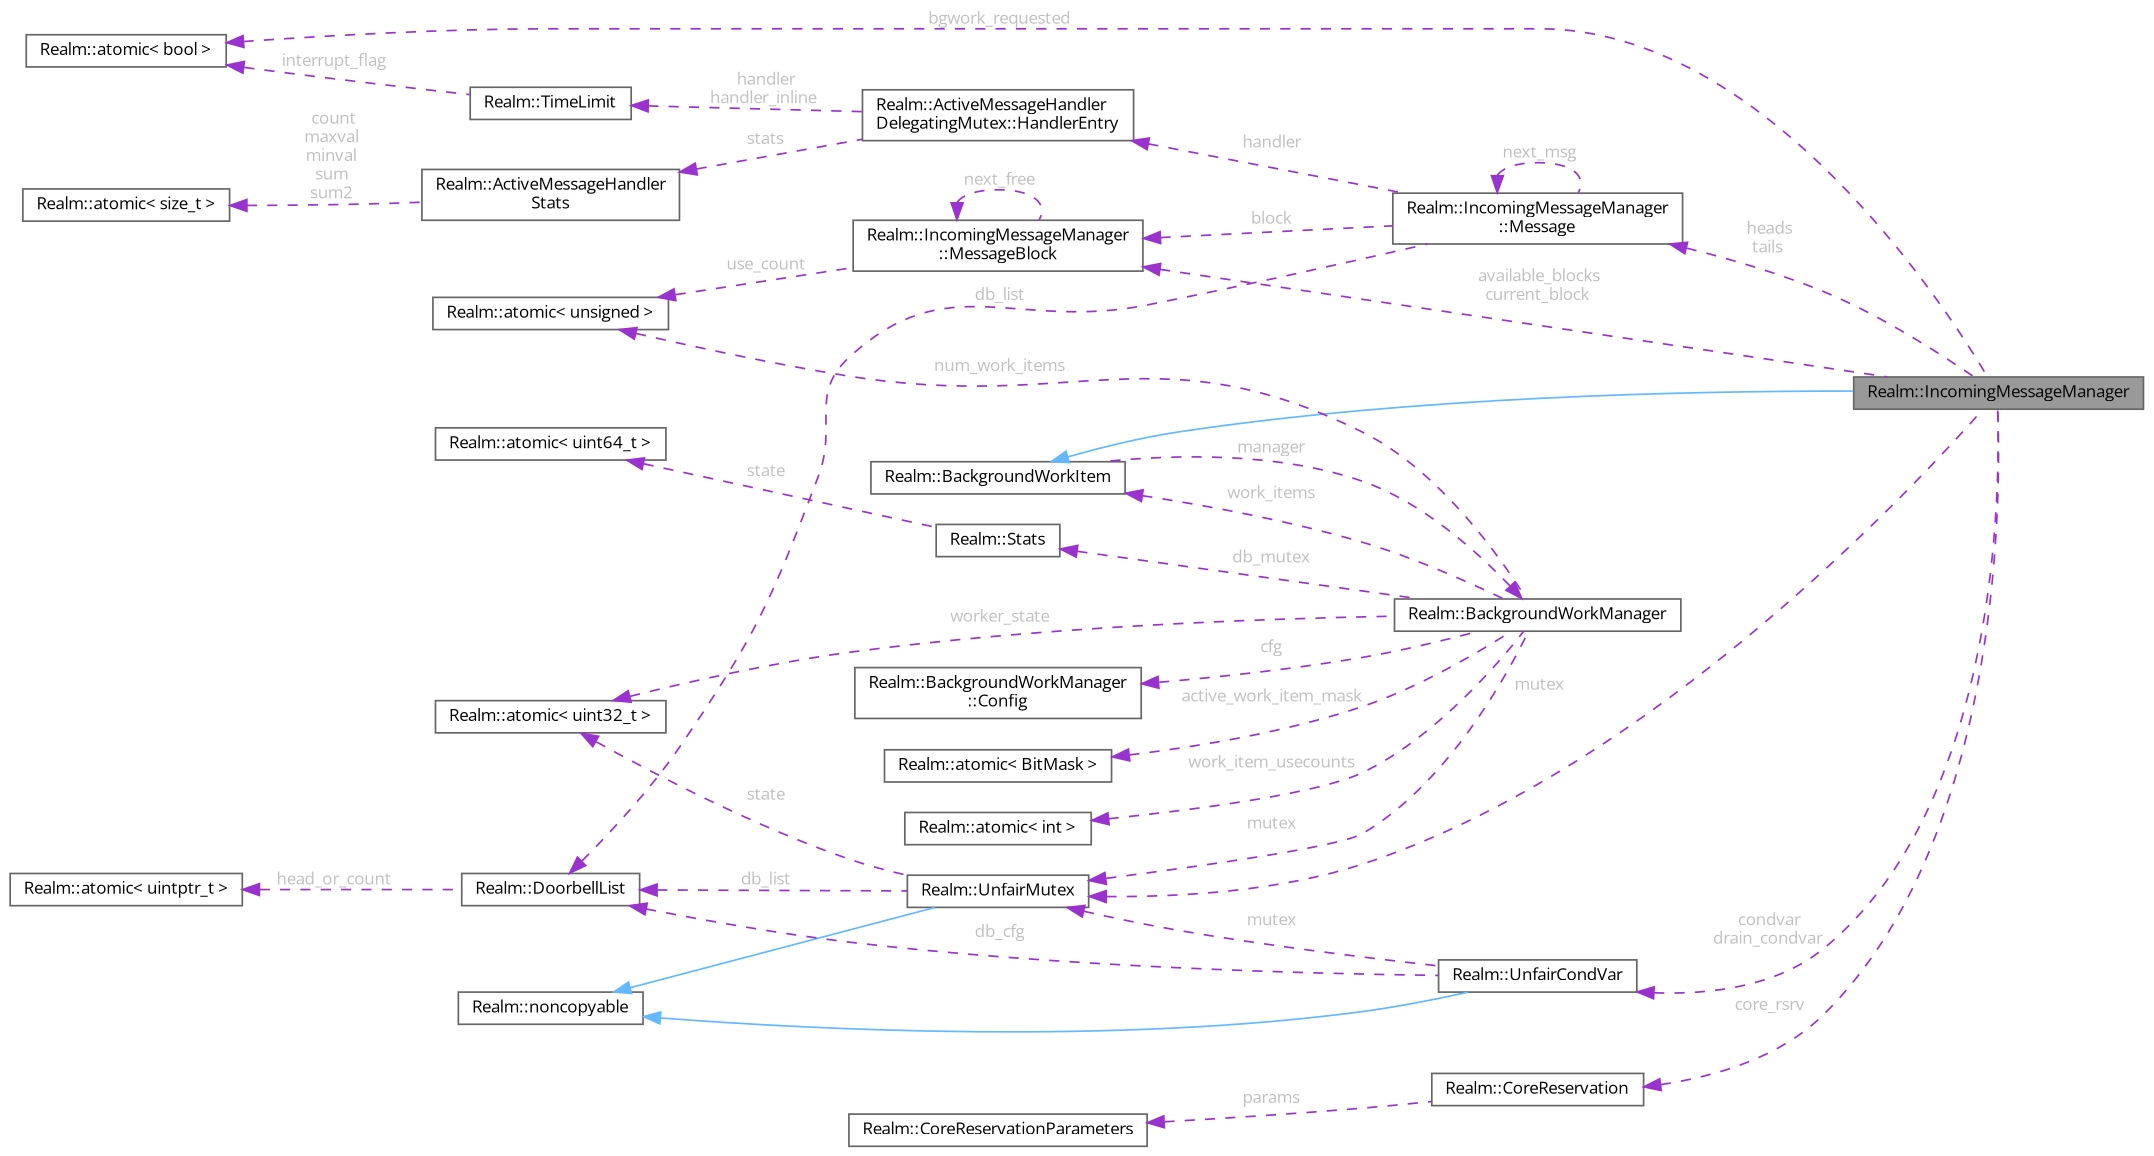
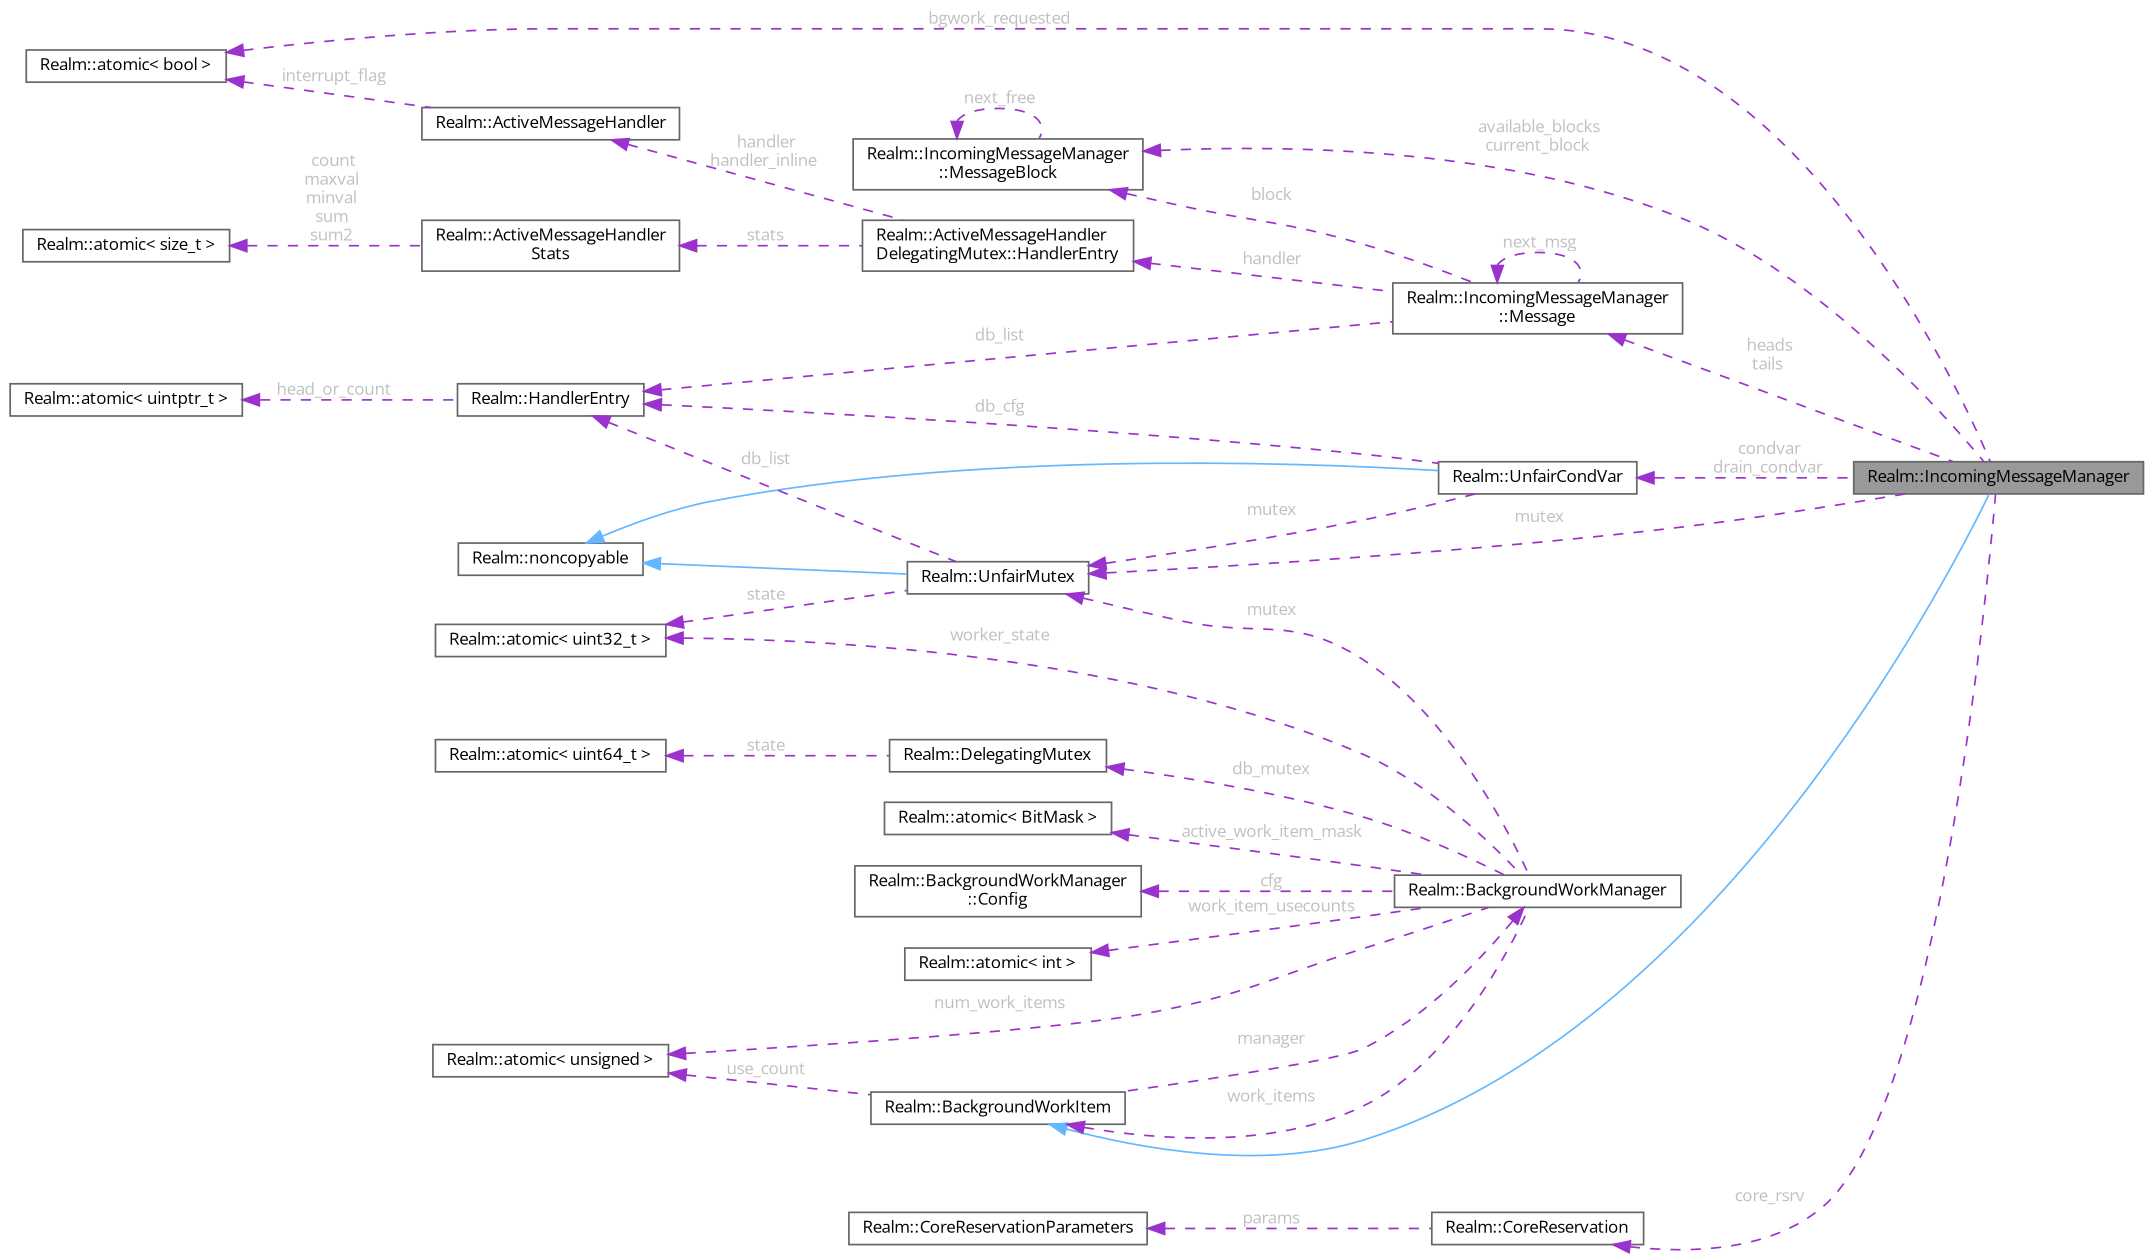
node "Realm::TimeLimit": label "Realm::TimeLimit" -> "Realm::ActiveMessageHandler"
edge "Realm::IncomingMessageManager ::MessageBlock" -> "Realm::atomic< unsigned >": now "Realm::BackgroundWorkItem" -> "Realm::atomic< unsigned >"
node "Realm::Stats": label "Realm::Stats" -> "Realm::DelegatingMutex"
node "Realm::DoorbellList": label "Realm::DoorbellList" -> "Realm::HandlerEntry"
